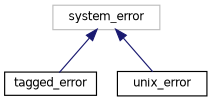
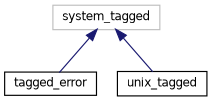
node "system_error": label "system_error" -> "system_tagged"
node "unix_error": label "unix_error" -> "unix_tagged"
